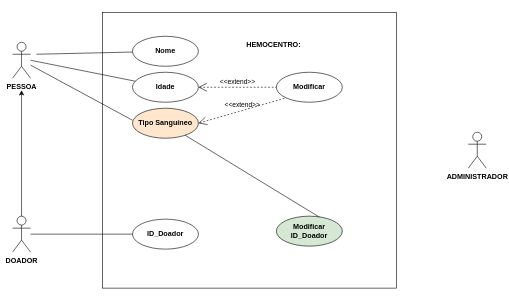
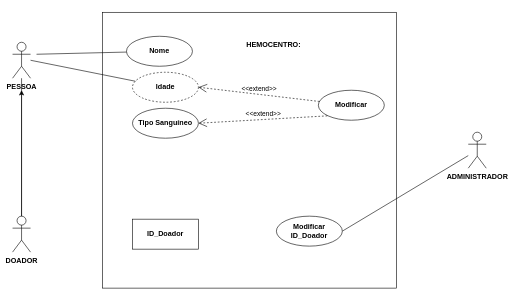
node "Nome": moved (165, 51) -> (159, 51)
node "Idade": style solid -> dashed
node "Modificar": moved (309, 87) -> (351, 105)
edge "PESSOA" -- "Tipo Sanguíneo": removed
node "Tipo Sanguíneo": fillcolor #ffe6cc -> #ffffff
edge "Tipo Sanguíneo" -- "Modificar ID_Doador": now "ADMINISTRADOR" -- "Modificar ID_Doador"
node "Modificar ID_Doador": fillcolor #d5e8d4 -> #ffffff
edge "DOADOR" -- "ID_Doador": now "DOADOR" -- "PESSOA"
node "ID_Doador": shape ellipse -> rectangle
